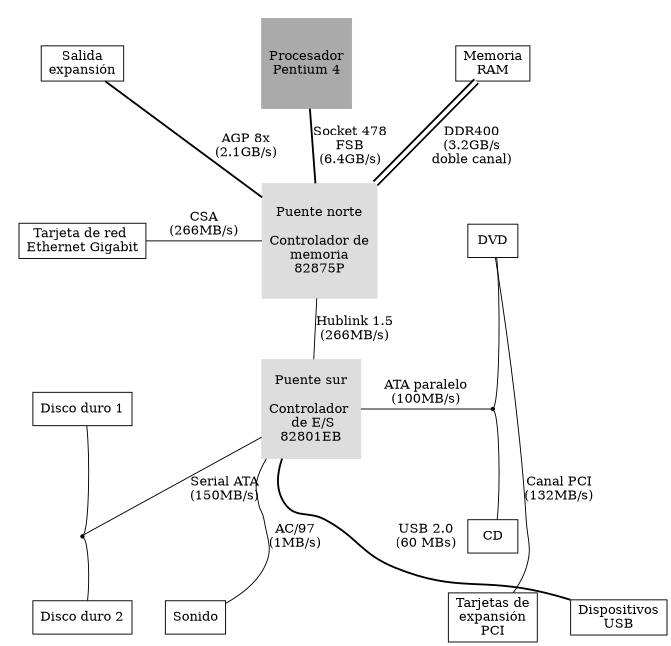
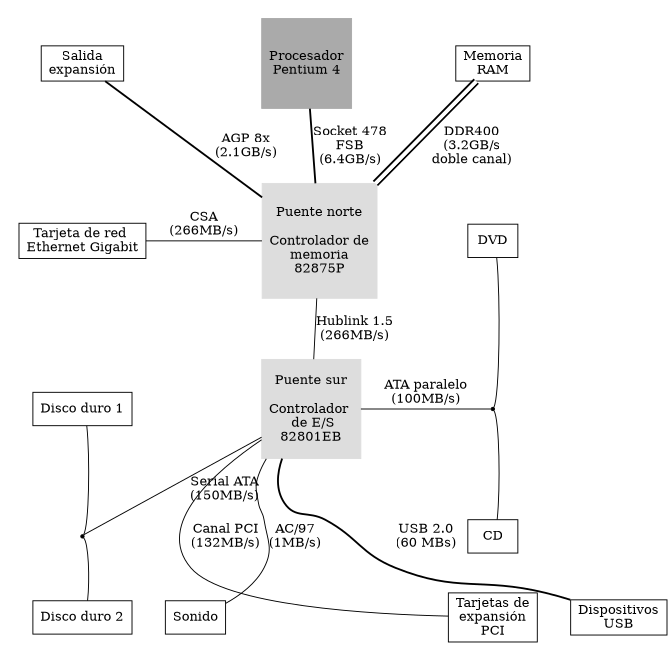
edge "DVD" -- "Tarjetas de expansión PCI": now "Puente sur Controlador de E/S 82801EB" -- "Tarjetas de expansión PCI"
